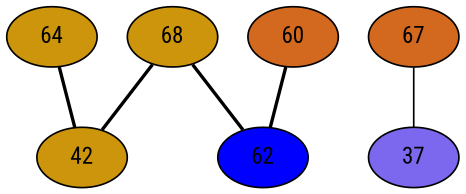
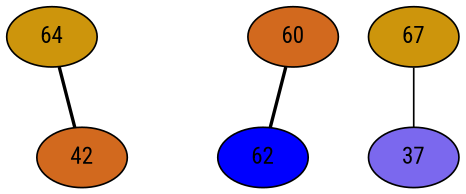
node "68": removed
node "67": fillcolor chocolate -> darkgoldenrod3
node "42": fillcolor darkgoldenrod3 -> chocolate
